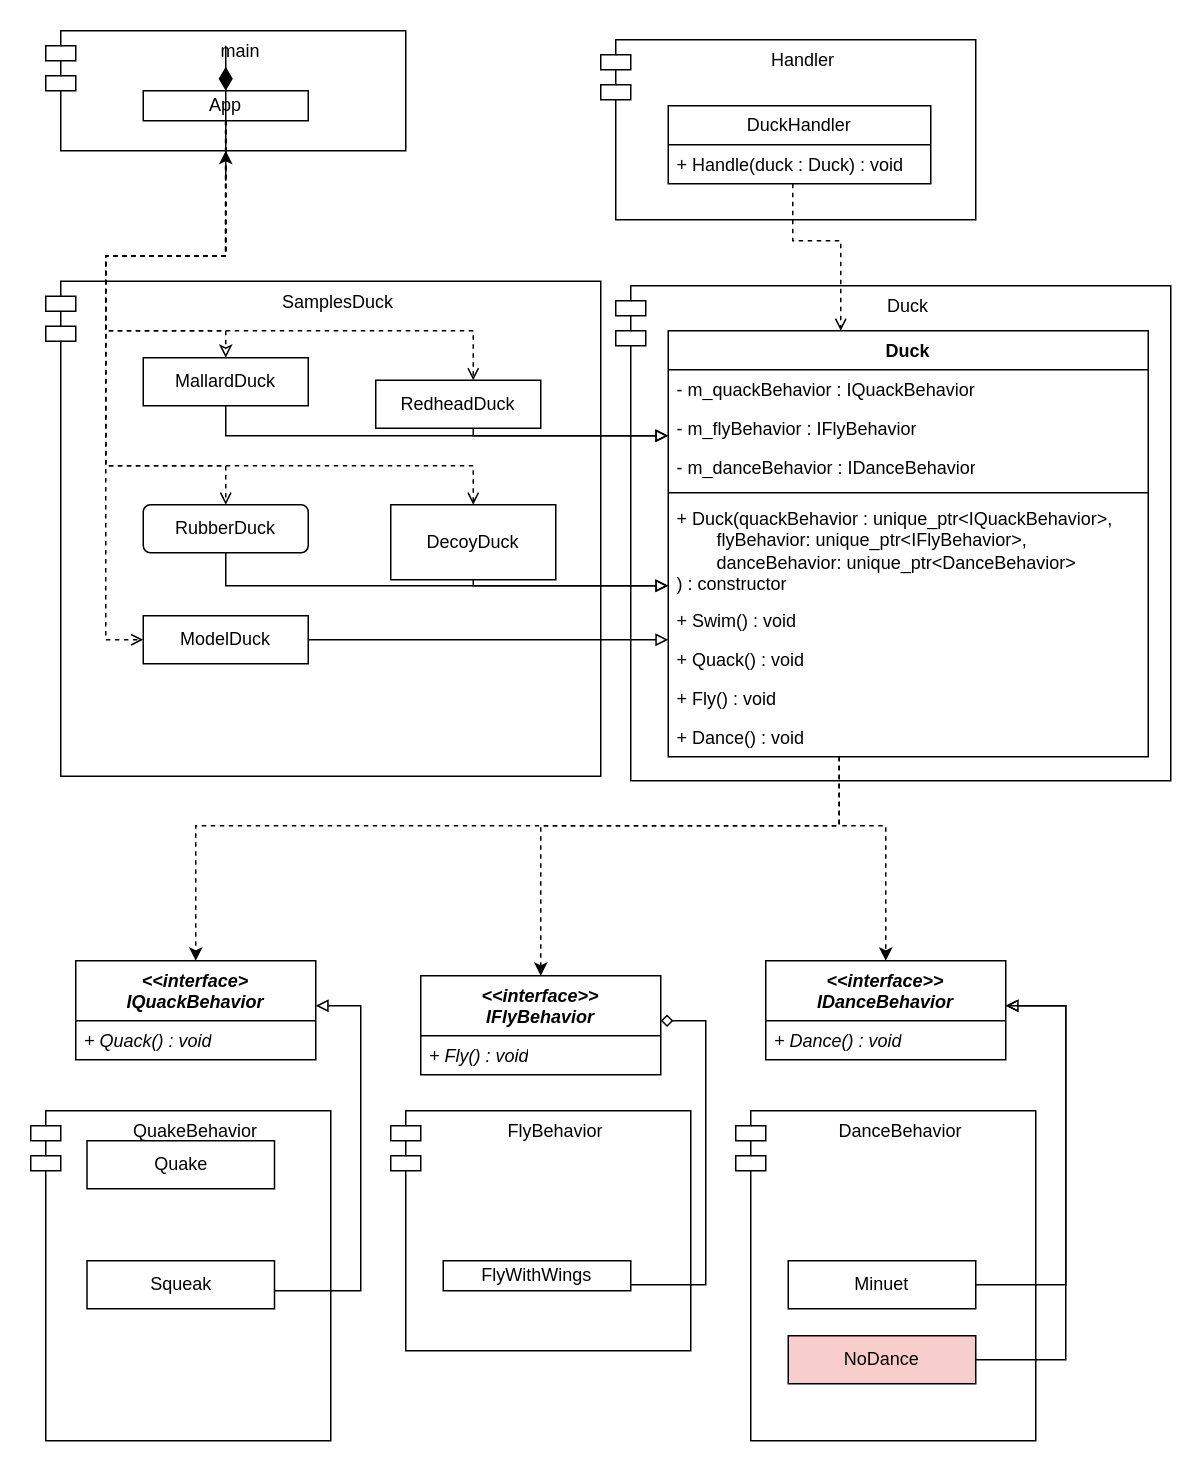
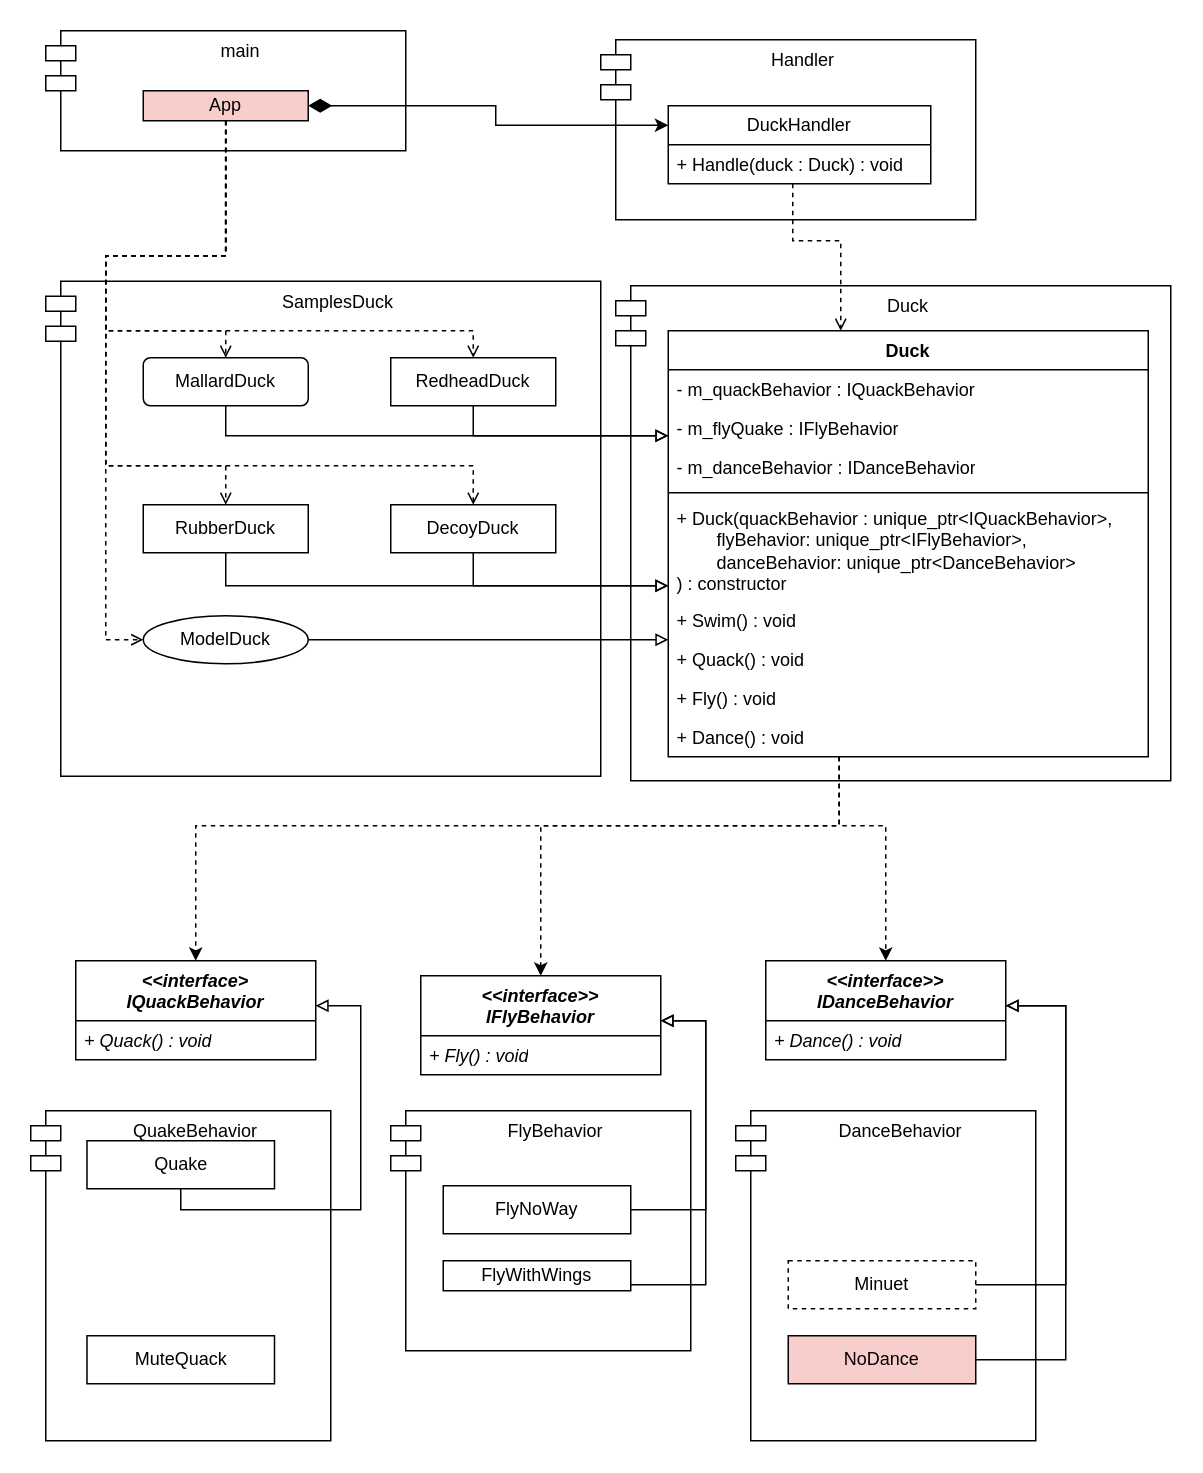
edge "main" -- "App": now "DuckHandler" -- "App"
node "App": fillcolor #ffffff -> #f8cecc
edge "App" -> "MallardDuck": arrowhead classic -> open
node "MallardDuck": shape rectangle -> rounded rectangle
node "RedheadDuck": moved (458, 404) -> (473, 382)
node "- m_flyBehavior : IFlyBehavior": label "- m_flyBehavior : IFlyBehavior" -> "- m_flyQuake : IFlyBehavior"
node "RubberDuck": shape rounded rectangle -> rectangle
node "DecoyDuck": size 165x75 -> 165x48
node "ModelDuck": shape rectangle -> ellipse
edge "Minuet" -> "<<interface>> IDanceBehavior": arrowhead open -> block
edge "Quake" -> "<<interface> IQuackBehavior": added
node "FlyNoWay": added
edge "FlyNoWay" -> "<<interface>> IFlyBehavior": added
edge "FlyWithWings" -> "<<interface>> IFlyBehavior": arrowhead diamond -> block
node "Squeak": removed
node "Minuet": style solid -> dashed
edge "Squeak" -> "<<interface> IQuackBehavior": removed
node "MuteQuack": added
